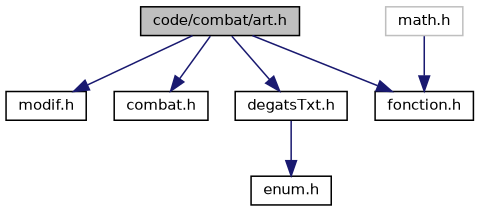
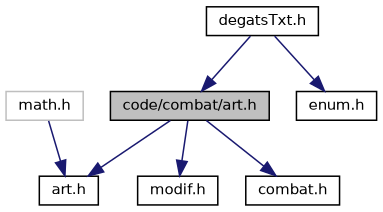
edge "code/combat/art.h" -> "degatsTxt.h": reversed
node "fonction.h": label "fonction.h" -> "art.h"
